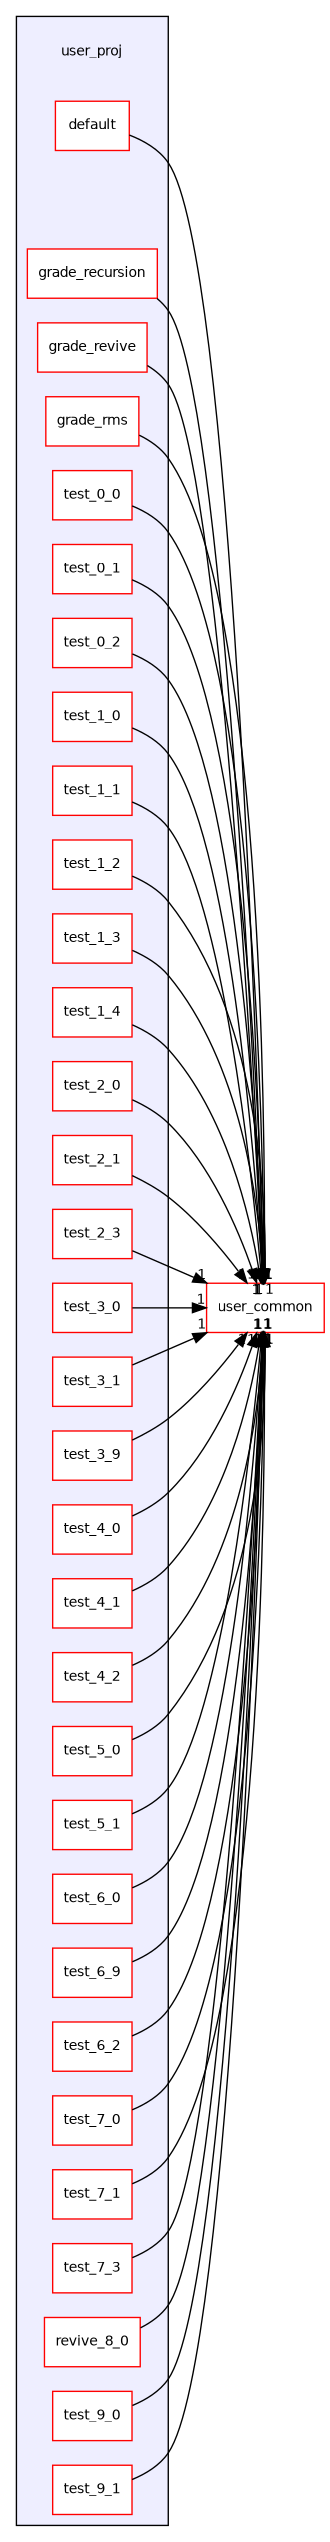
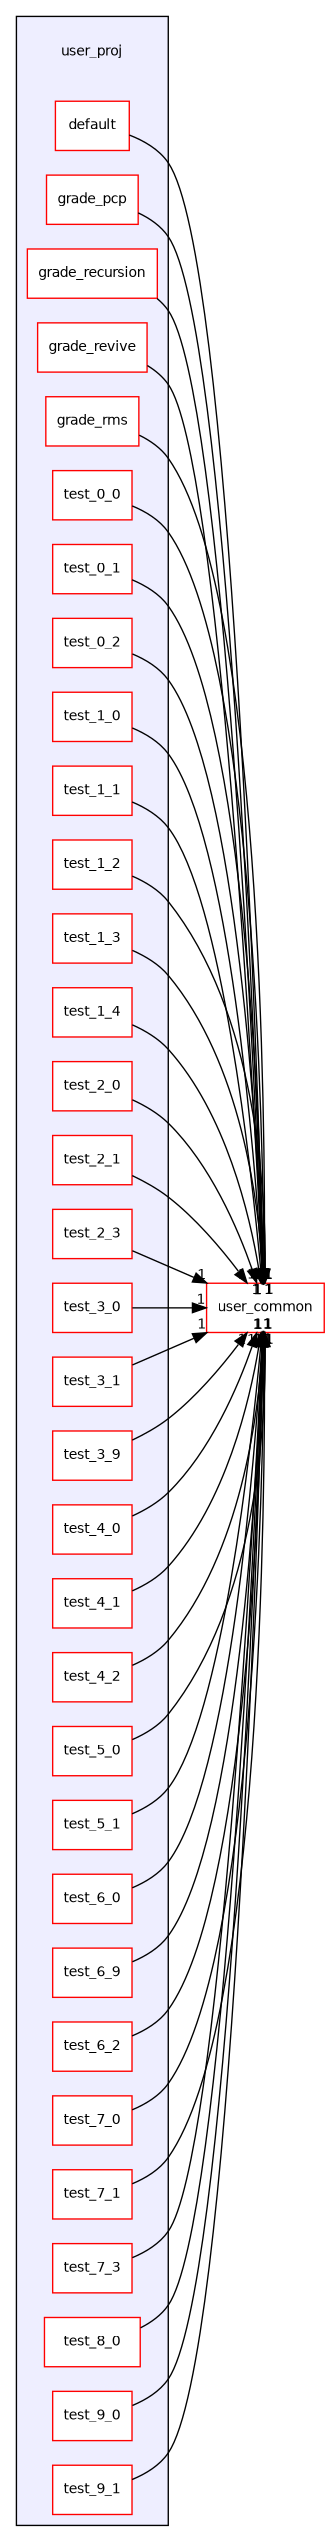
node "grade_pcp": added
node "revive_8_0": label "revive_8_0" -> "test_8_0"
